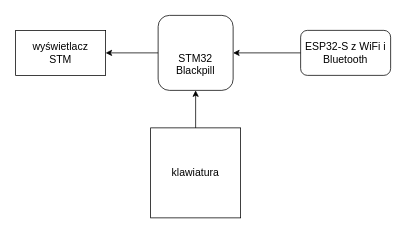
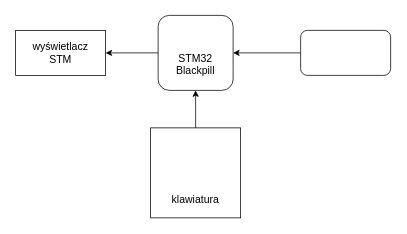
node "ESP32-S z WiFi i Bluetooth": removed
node "klawiatura": moved (195, 173) -> (195, 199)
